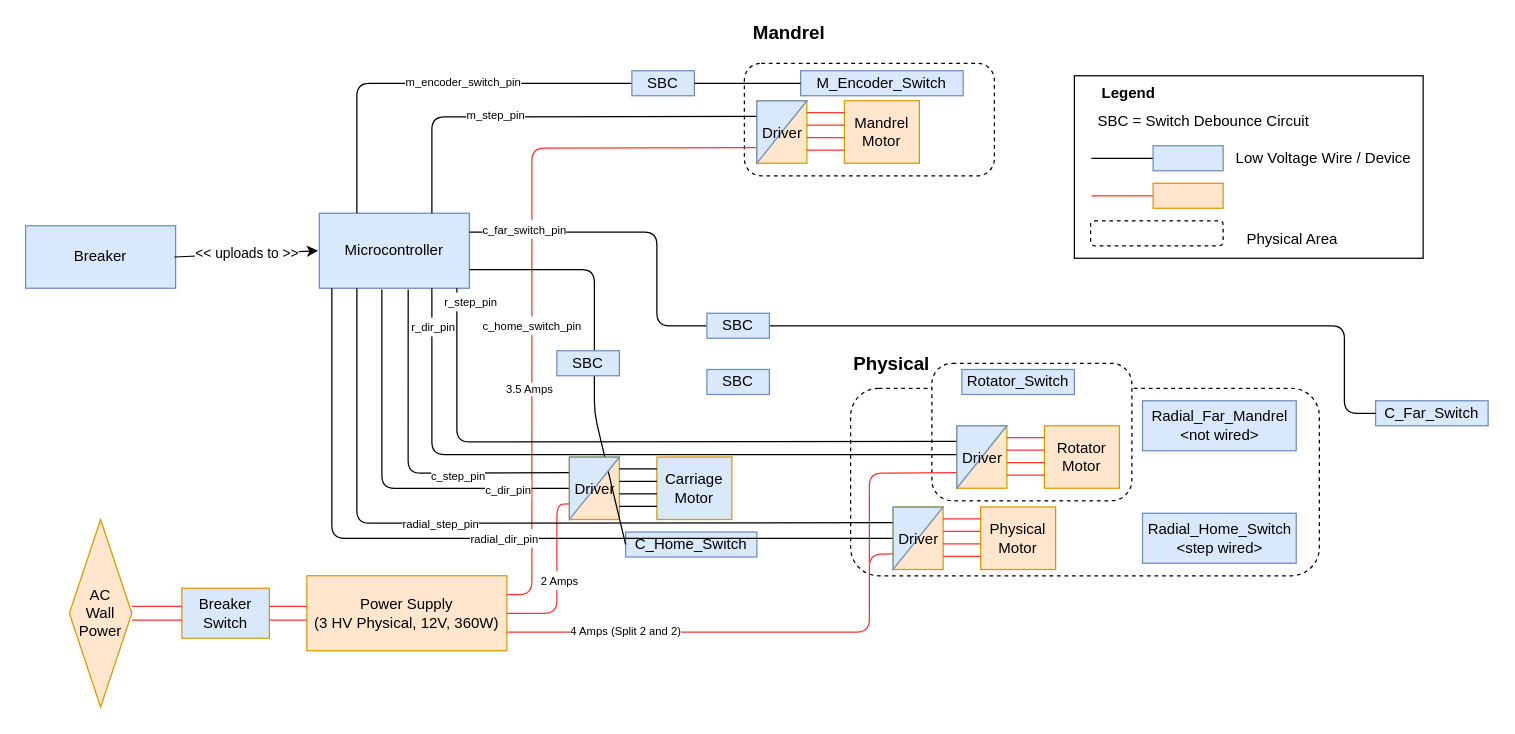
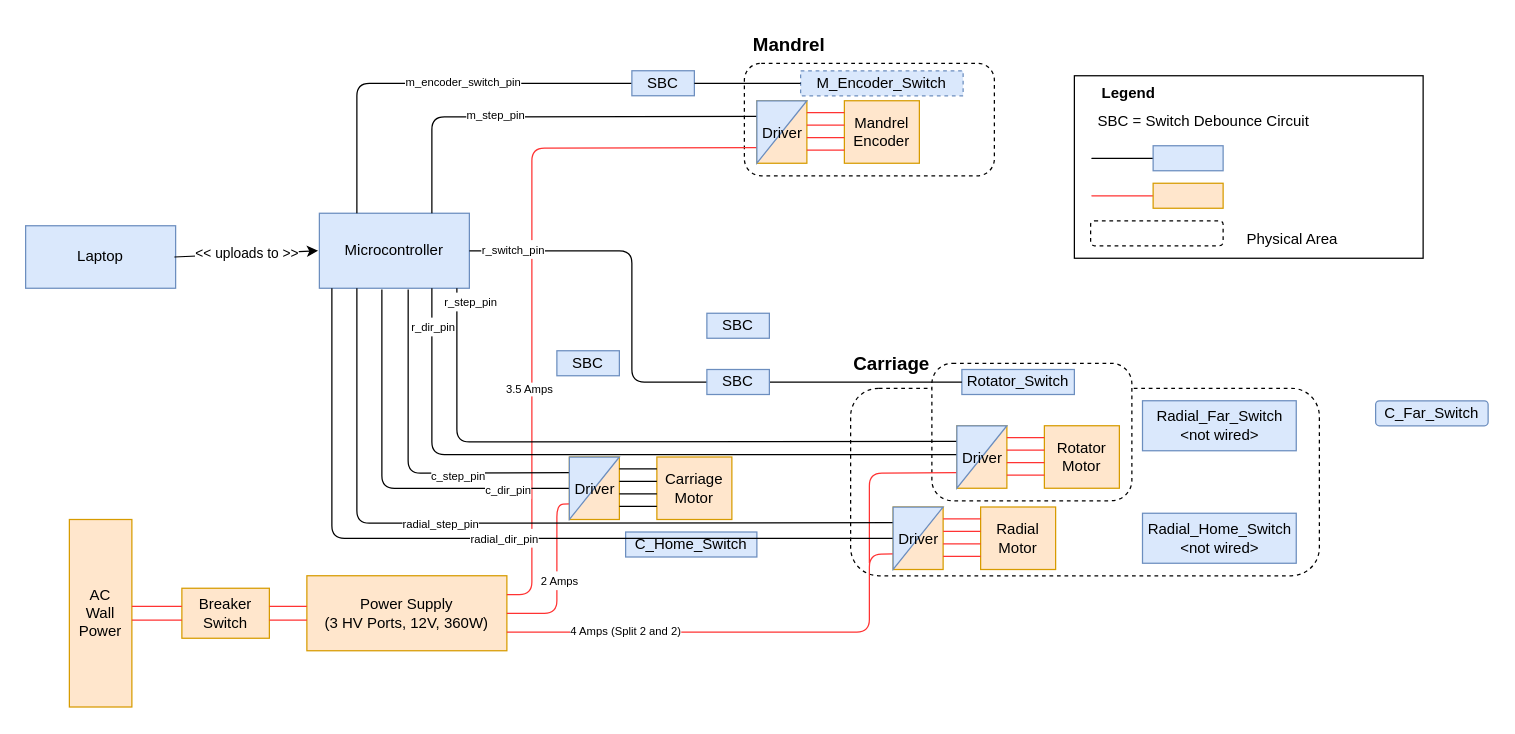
node "Mandrel": moved (789, 32) -> (789, 44)
node "M_Encoder_Switch": style solid -> dashed
node "Mandrel Motor": label "Mandrel Motor" -> "Mandrel Encoder"
node "Low Voltage Wire / Device": removed
node "Breaker": label "Breaker" -> "Laptop"
edge "Microcontroller" -- "C_Home_Switch": removed, label "c_home_switch_pin"
edge "Microcontroller" -- "Rotator_Switch": added, label "r_switch_pin"
edge "Microcontroller" -- "C_Far_Switch": removed, label "c_far_switch_pin"
node "Physical": label "Physical" -> "Carriage"
node "C_Far_Switch": shape rectangle -> rounded rectangle
node "Radial_Far_Mandrel <not wired>": label "Radial_Far_Mandrel <not wired>" -> "Radial_Far_Switch <not wired>"
node "Carriage Motor": fillcolor #dae8fc -> #ffe6cc
node "Physical Motor": label "Physical Motor" -> "Radial Motor"
node "Radial_Home_Switch <step wired>": label "Radial_Home_Switch <step wired>" -> "Radial_Home_Switch <not wired>"
node "AC Wall Power": shape diamond -> rectangle
node "Breaker Switch": fillcolor #dae8fc -> #ffe6cc
node "Power Supply (3 HV Physical, 12V, 360W)": label "Power Supply (3 HV Physical, 12V, 360W)" -> "Power Supply (3 HV Ports, 12V, 360W)"
